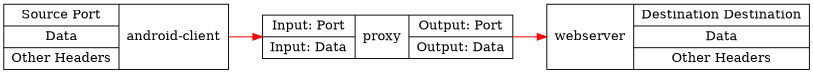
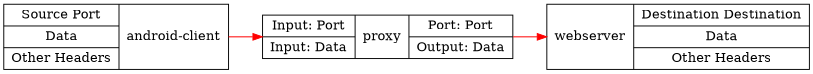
node "Input: Port": text "Output: Port" -> "Port: Port"
